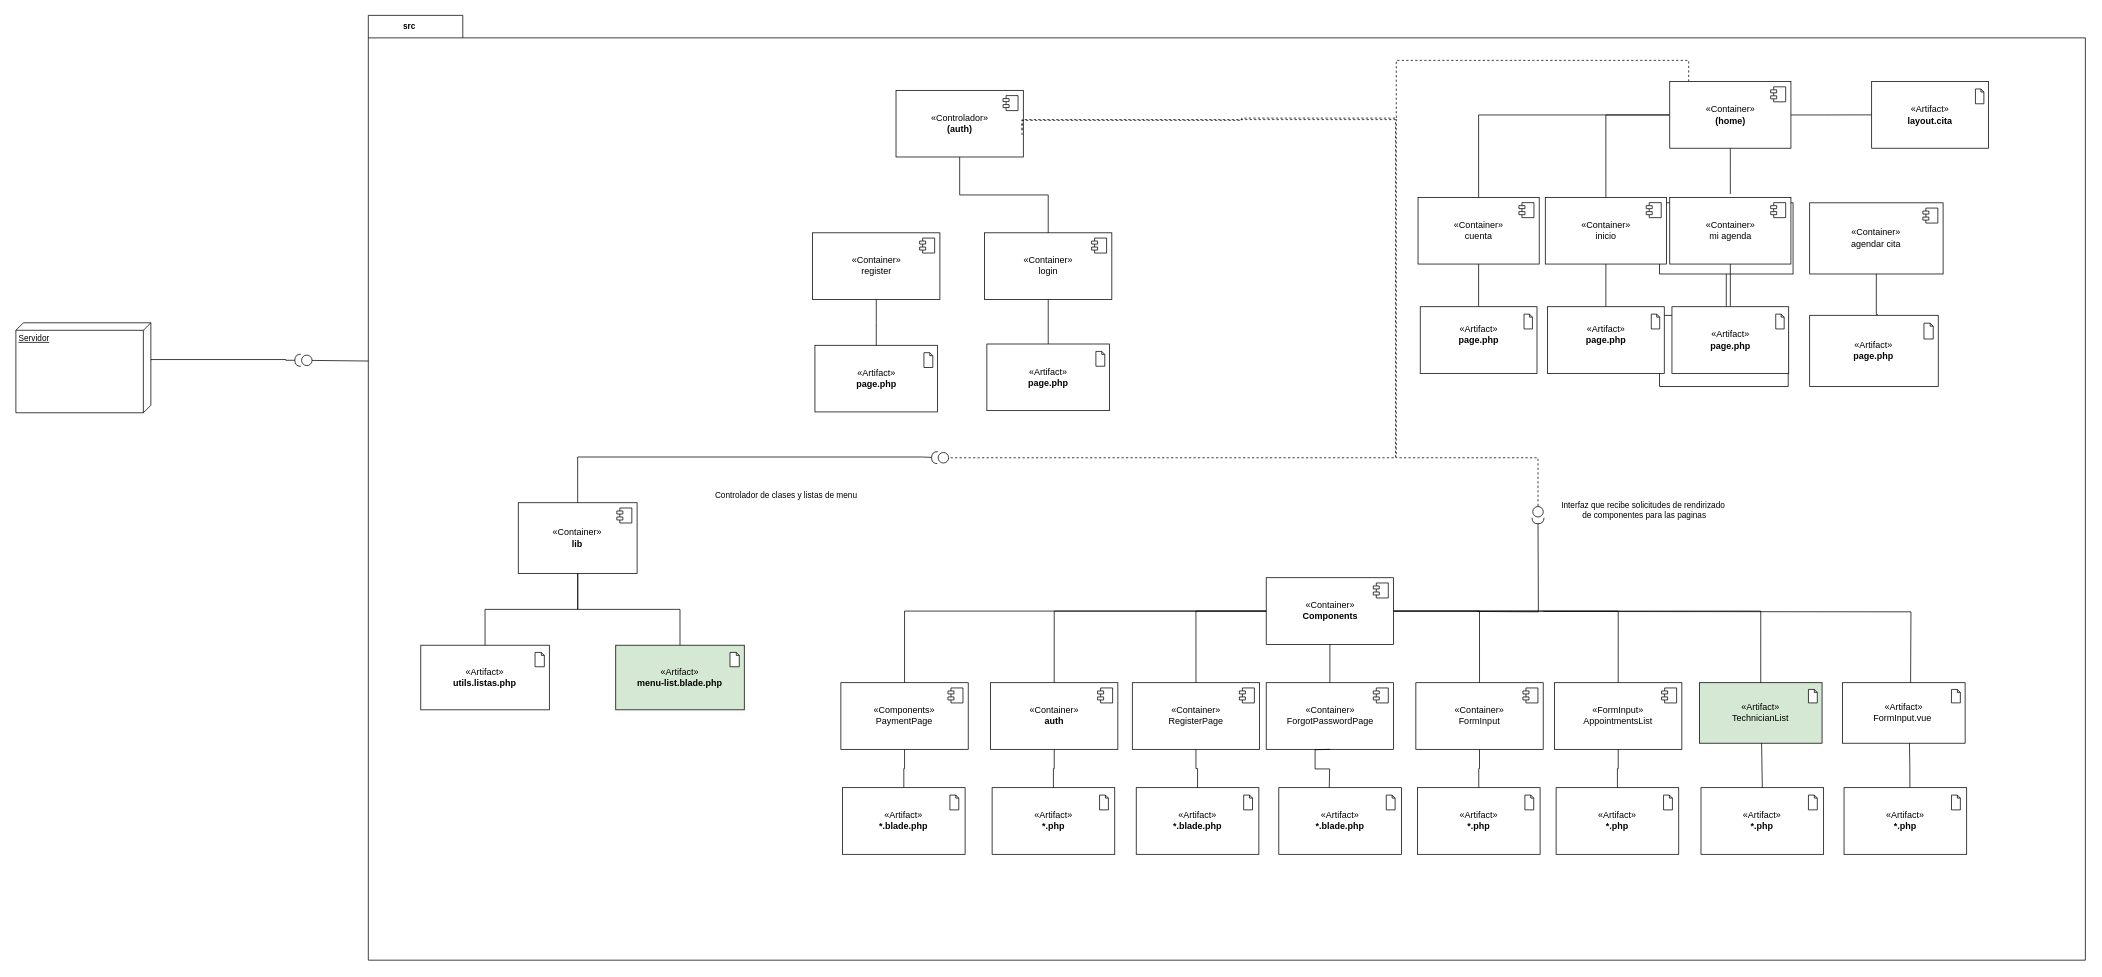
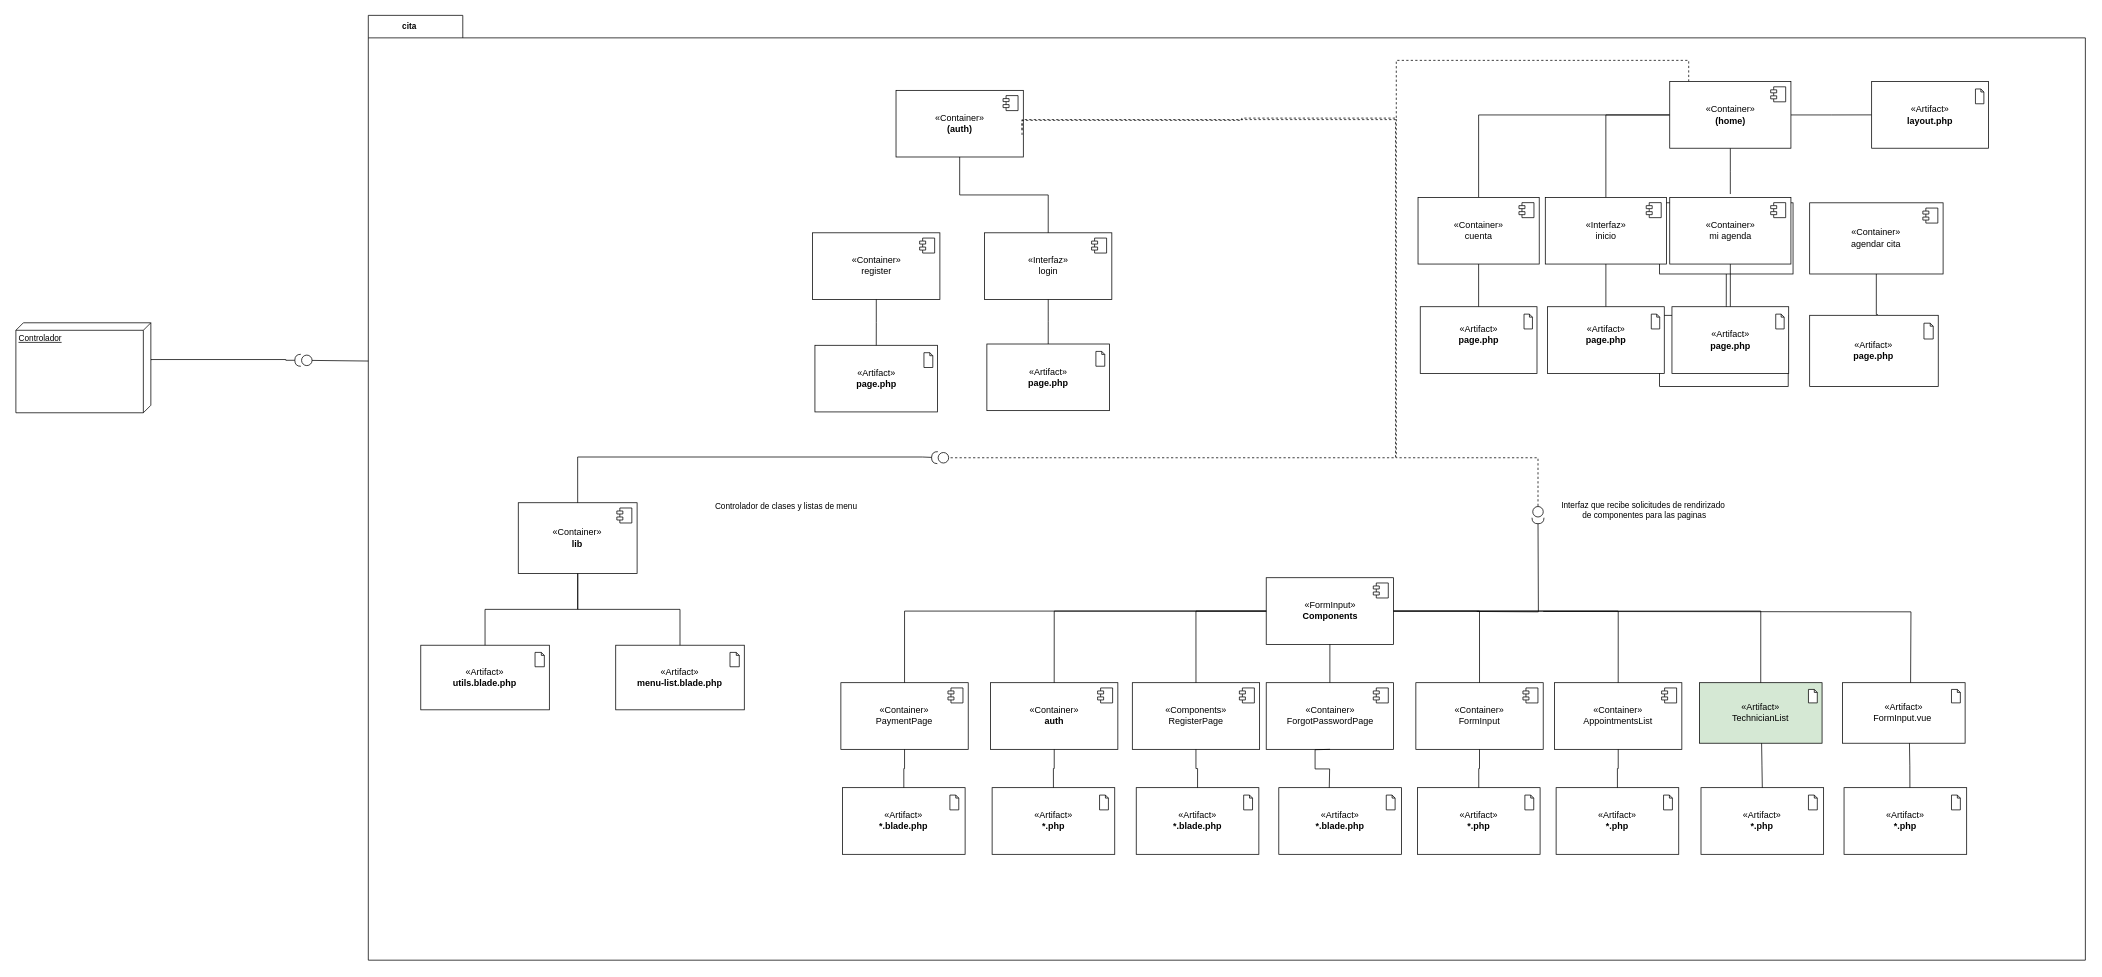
node "src": label "src" -> "cita"
node "«Artifact» layout.cita": label "«Artifact» layout.cita" -> "«Artifact» layout.php"
node "«Controlador» (auth)": label "«Controlador» (auth)" -> "«Container» (auth)"
node "«Container» inicio": label "«Container» inicio" -> "«Interfaz» inicio"
node "«Container» login": label "«Container» login" -> "«Interfaz» login"
node "Servidor": label "Servidor" -> "Controlador"
node "Controlador de clases y listas de menu": moved (785, 495) -> (785, 507)
node "«Container» Components": label "«Container» Components" -> "«FormInput» Components"
node "«Artifact» utils.listas.php": label "«Artifact» utils.listas.php" -> "«Artifact» utils.blade.php"
node "«Artifact» menu-list.blade.php": fillcolor #d5e8d4 -> #ffffff
node "«Components» PaymentPage": label "«Components» PaymentPage" -> "«Container» PaymentPage"
node "«Container» RegisterPage": label "«Container» RegisterPage" -> "«Components» RegisterPage"
node "«FormInput» AppointmentsList": label "«FormInput» AppointmentsList" -> "«Container» AppointmentsList"
